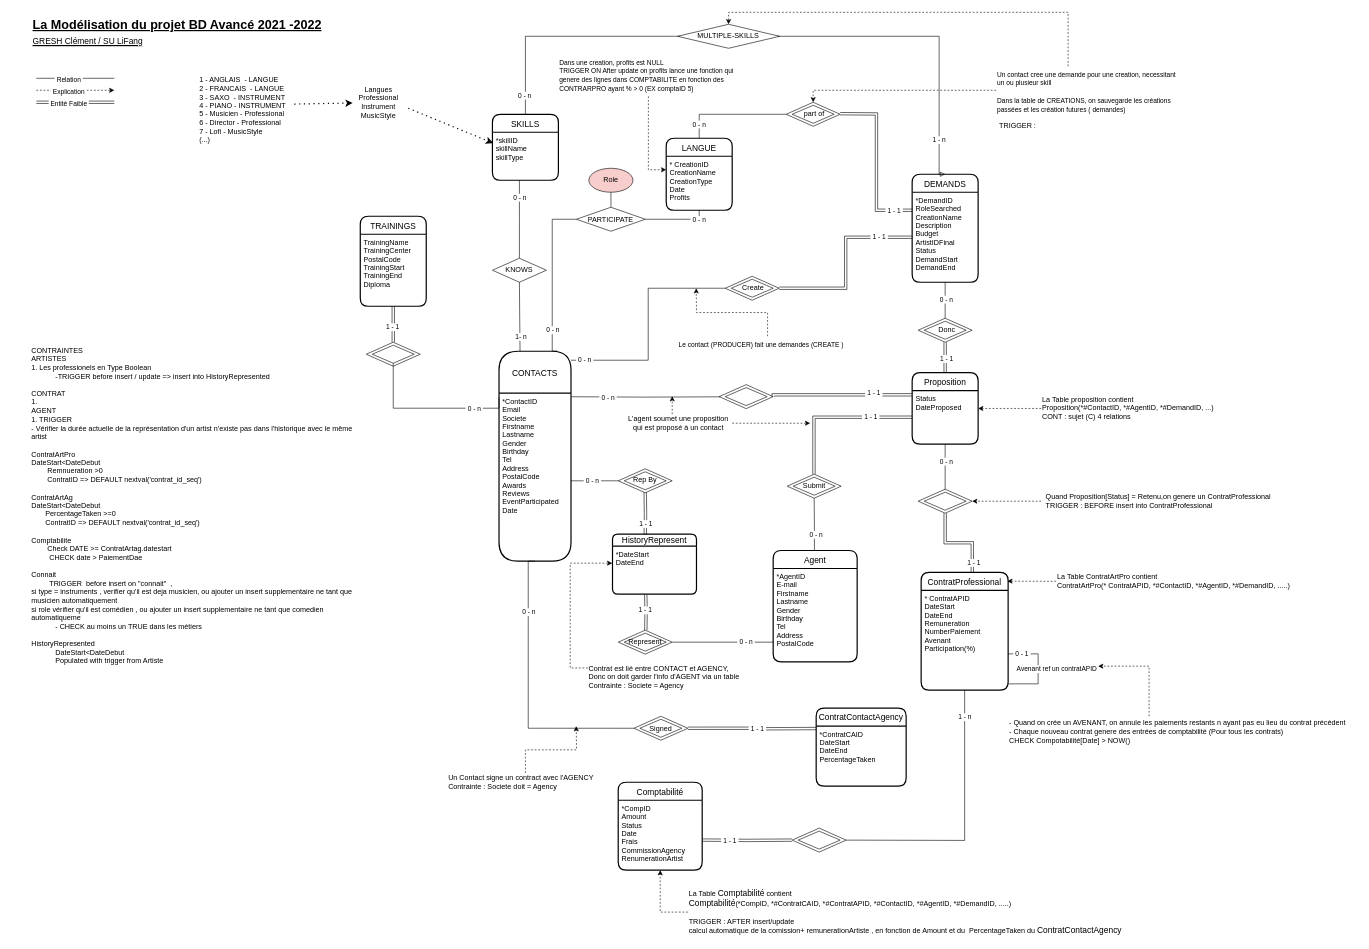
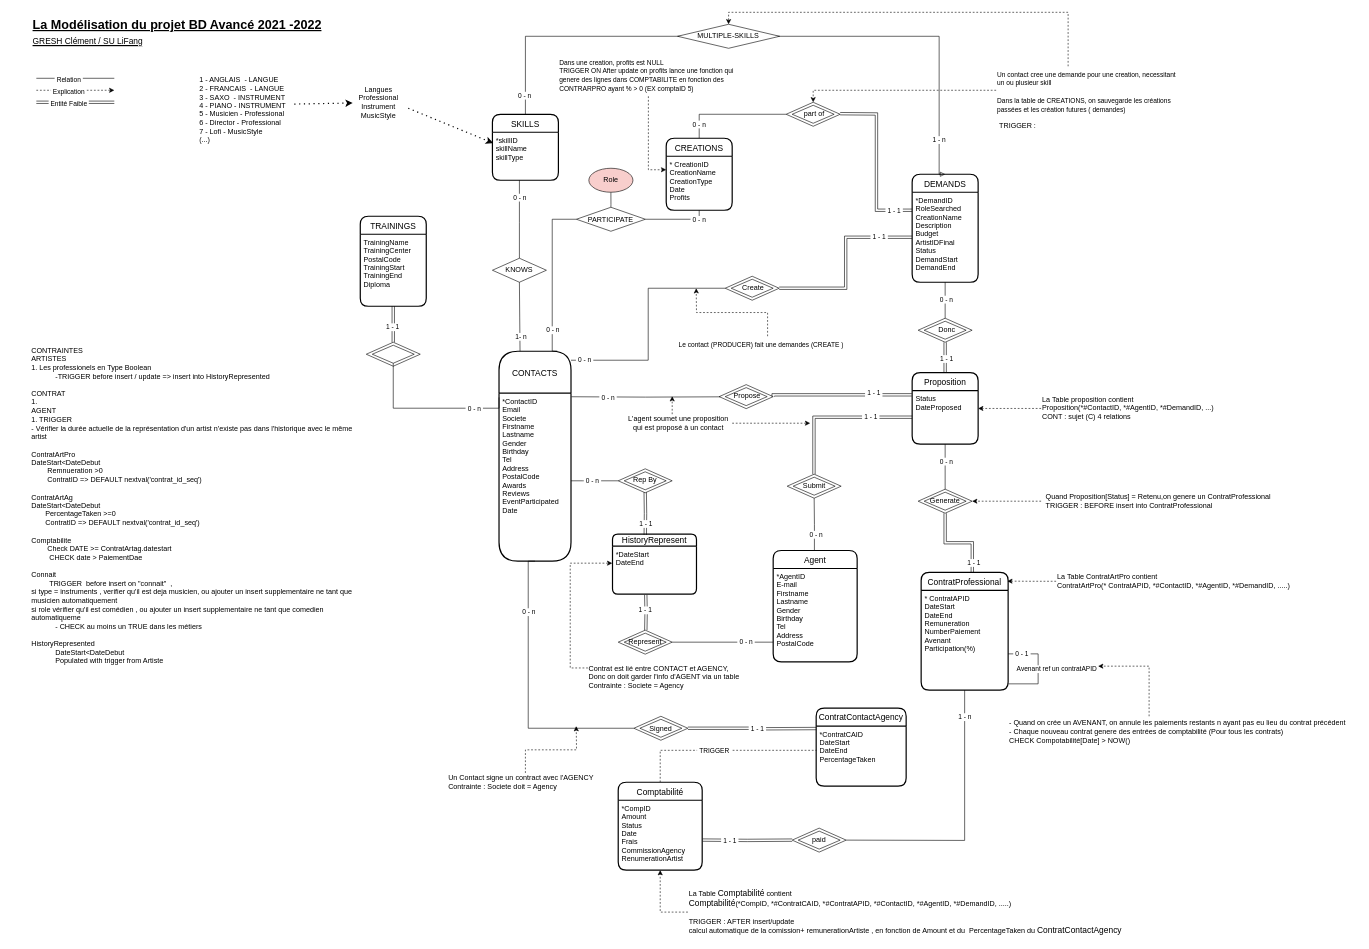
node "LANGUE": label "LANGUE" -> "CREATIONS"
node "Propose": added
node "Generate": added
edge "*ContratCAID DateStart DateEnd PercentageTaken" -- "Comptabilité": added, label "TRIGGER"
node "paid": added
